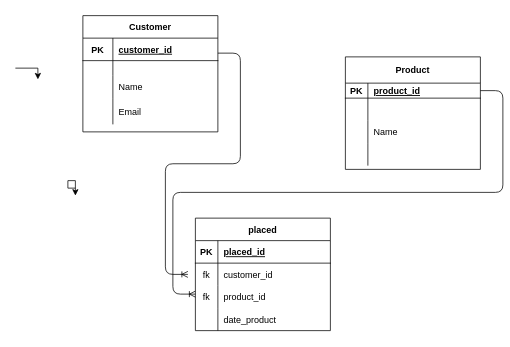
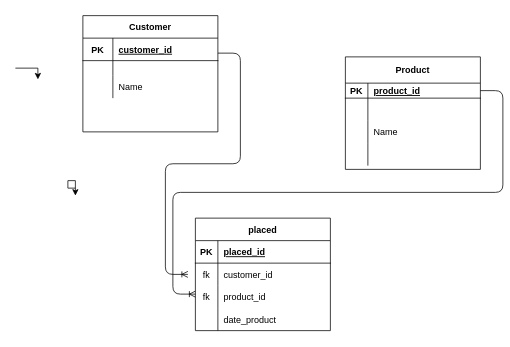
node "Email": removed
